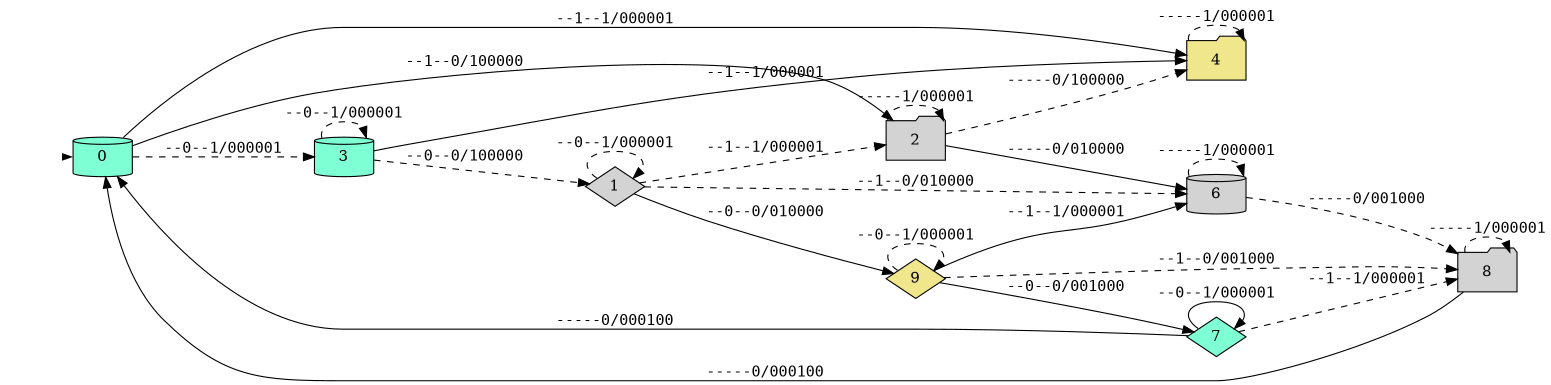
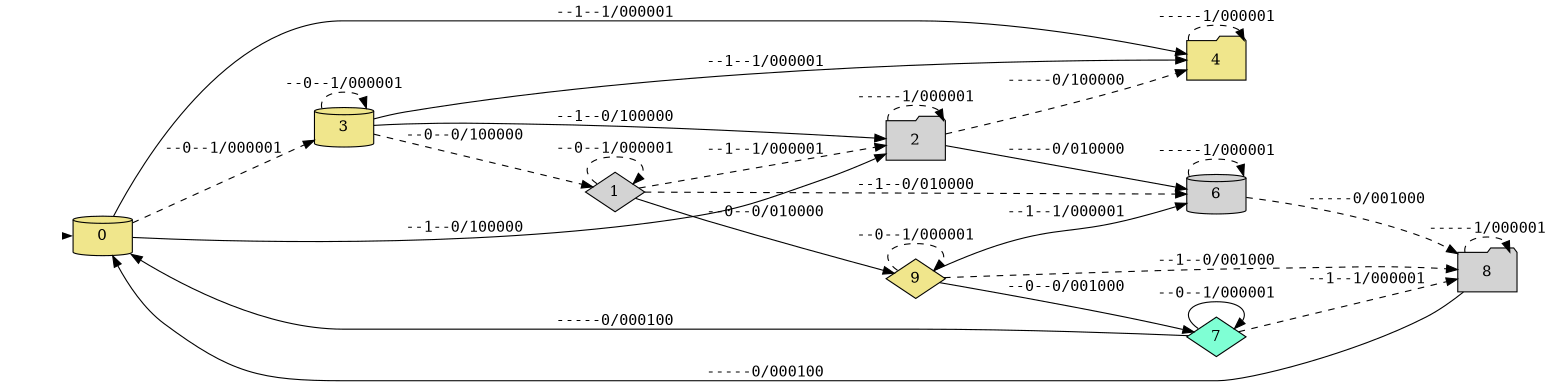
edge "3" -> "2": added, label "--1--0/100000"
node "0": fillcolor aquamarine -> khaki
node "3": fillcolor aquamarine -> khaki
